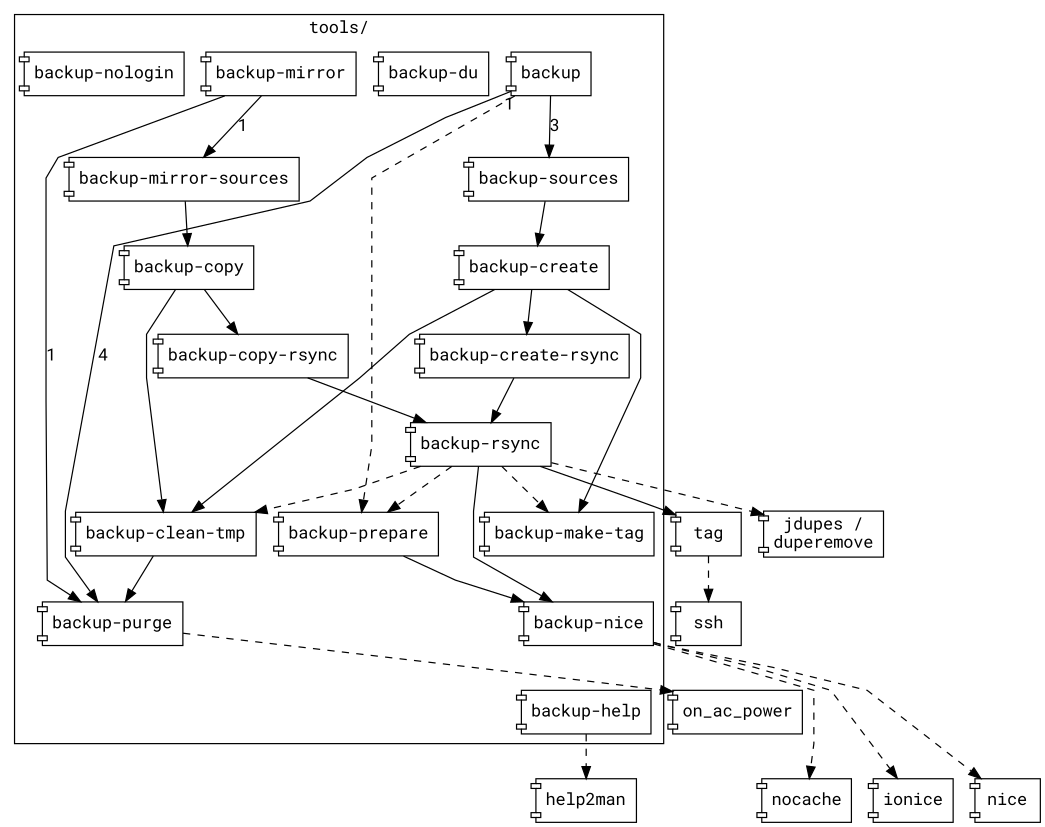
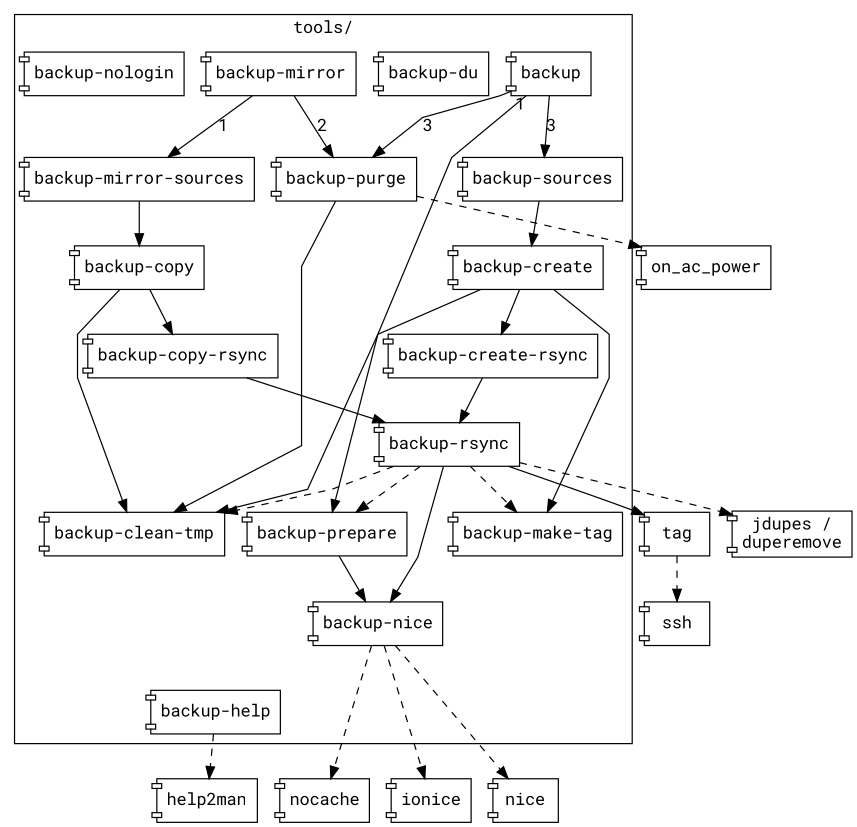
edge "backup" -> "backup-prepare": style dashed -> solid
edge "backup-mirror" -> "backup-purge": label "1" -> "2"
edge "backup" -> "backup-purge": label "4" -> "3"
edge "backup-clean-tmp" -> "backup-purge": reversed
